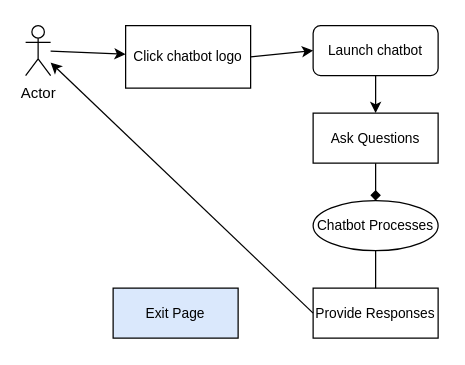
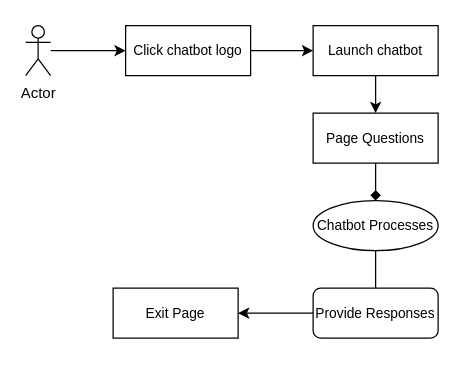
node "Launch chatbot": shape rounded rectangle -> rectangle
node "Click chatbot logo": size 125x63 -> 125x50
node "Ask Questions": label "Ask Questions" -> "Page Questions"
edge "Provide Responses" -> "Actor": now "Provide Responses" -> "Exit Page"
node "Exit Page": fillcolor #dae8fc -> #ffffff
node "Provide Responses": shape rectangle -> rounded rectangle
